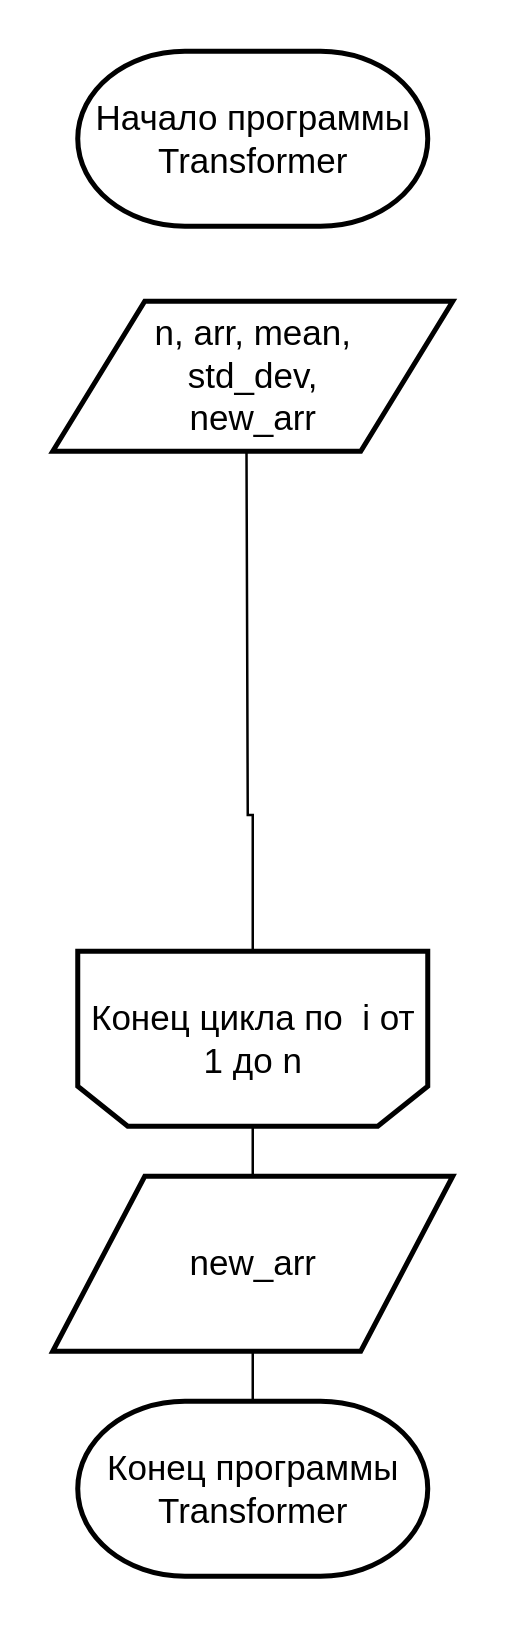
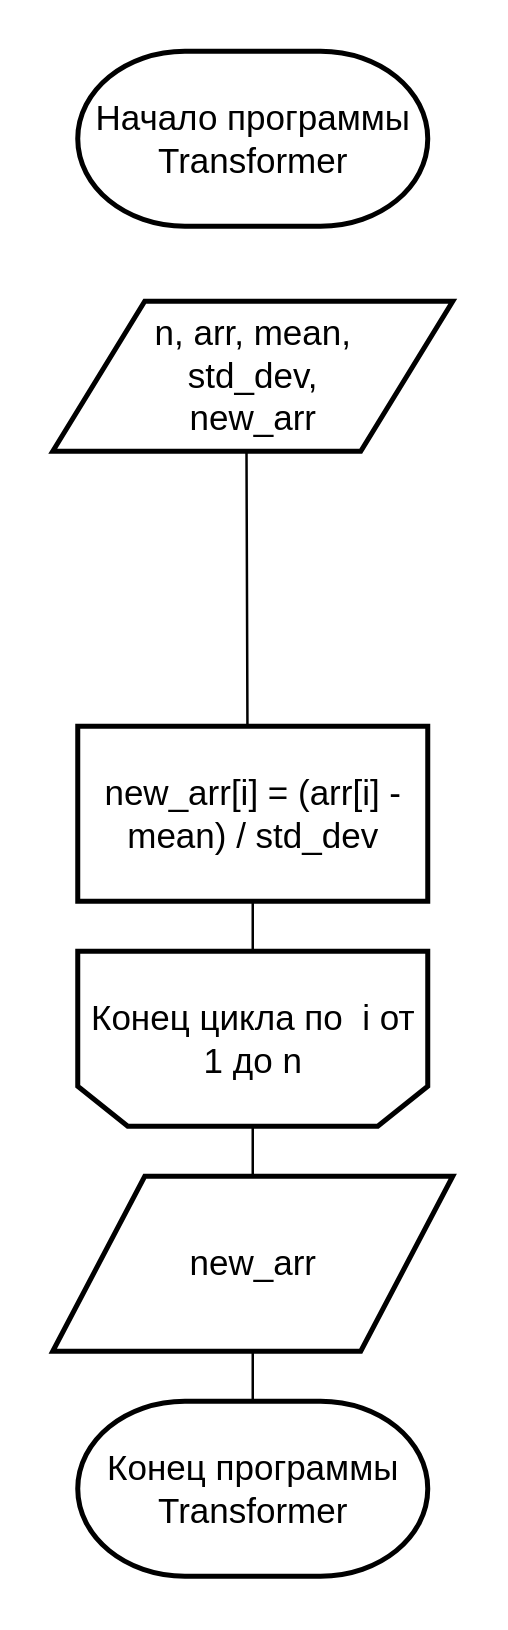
node "new_arr[i] = (arr[i] - mean) / std_dev": added
